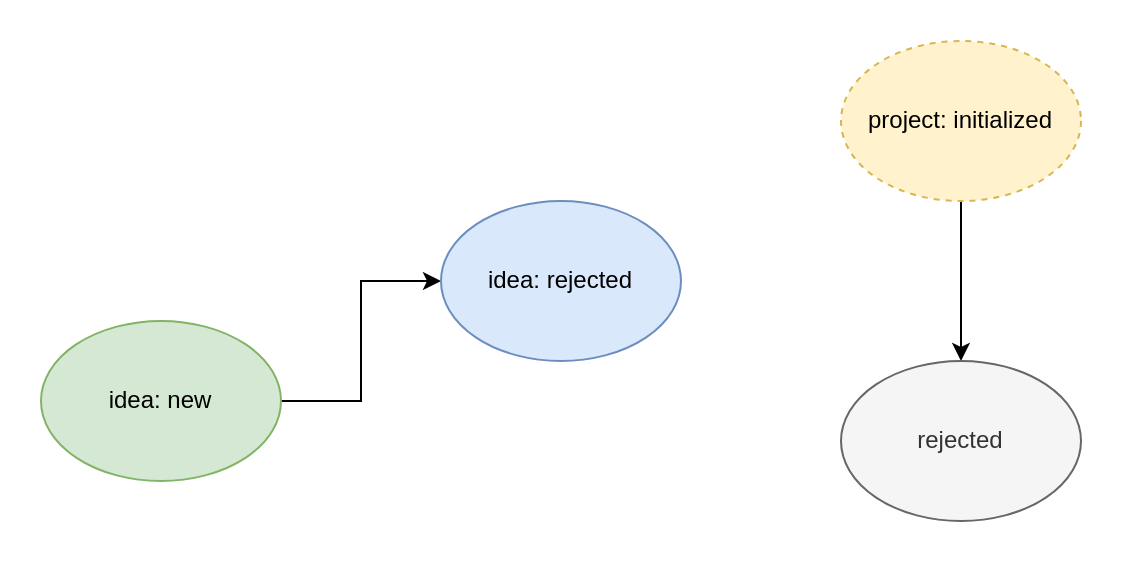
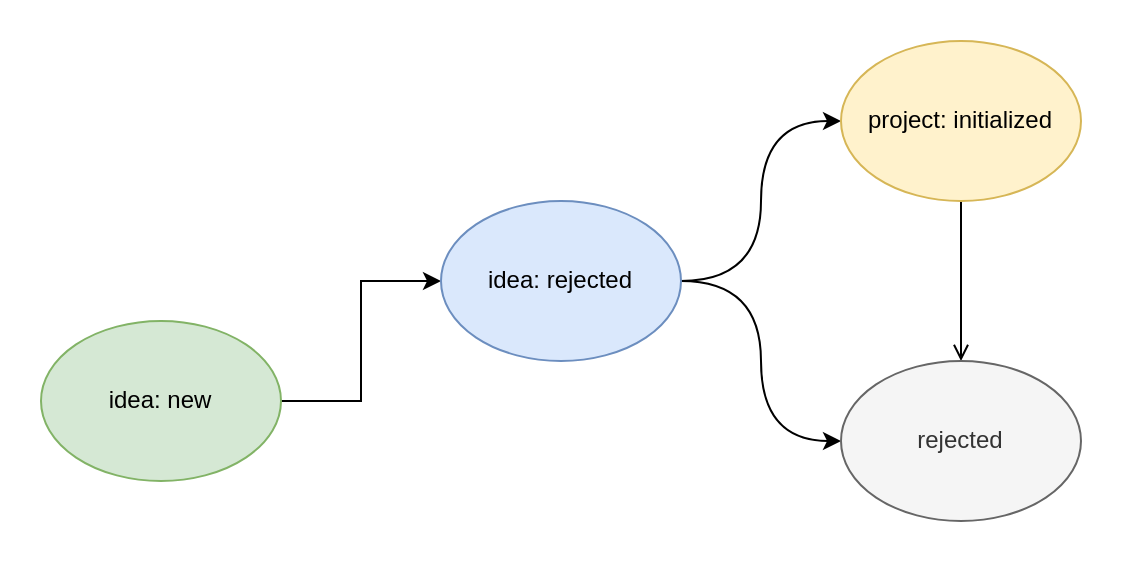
node "project: initialized": style dashed -> solid
edge "idea: rejected" -> "project: initialized": added
edge "project: initialized" -> "rejected": arrowhead classic -> open
edge "idea: rejected" -> "rejected": added
